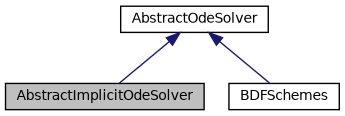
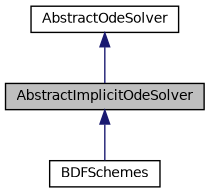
edge "BDFSchemes" -> "AbstractOdeSolver": now "BDFSchemes" -> "AbstractImplicitOdeSolver"
